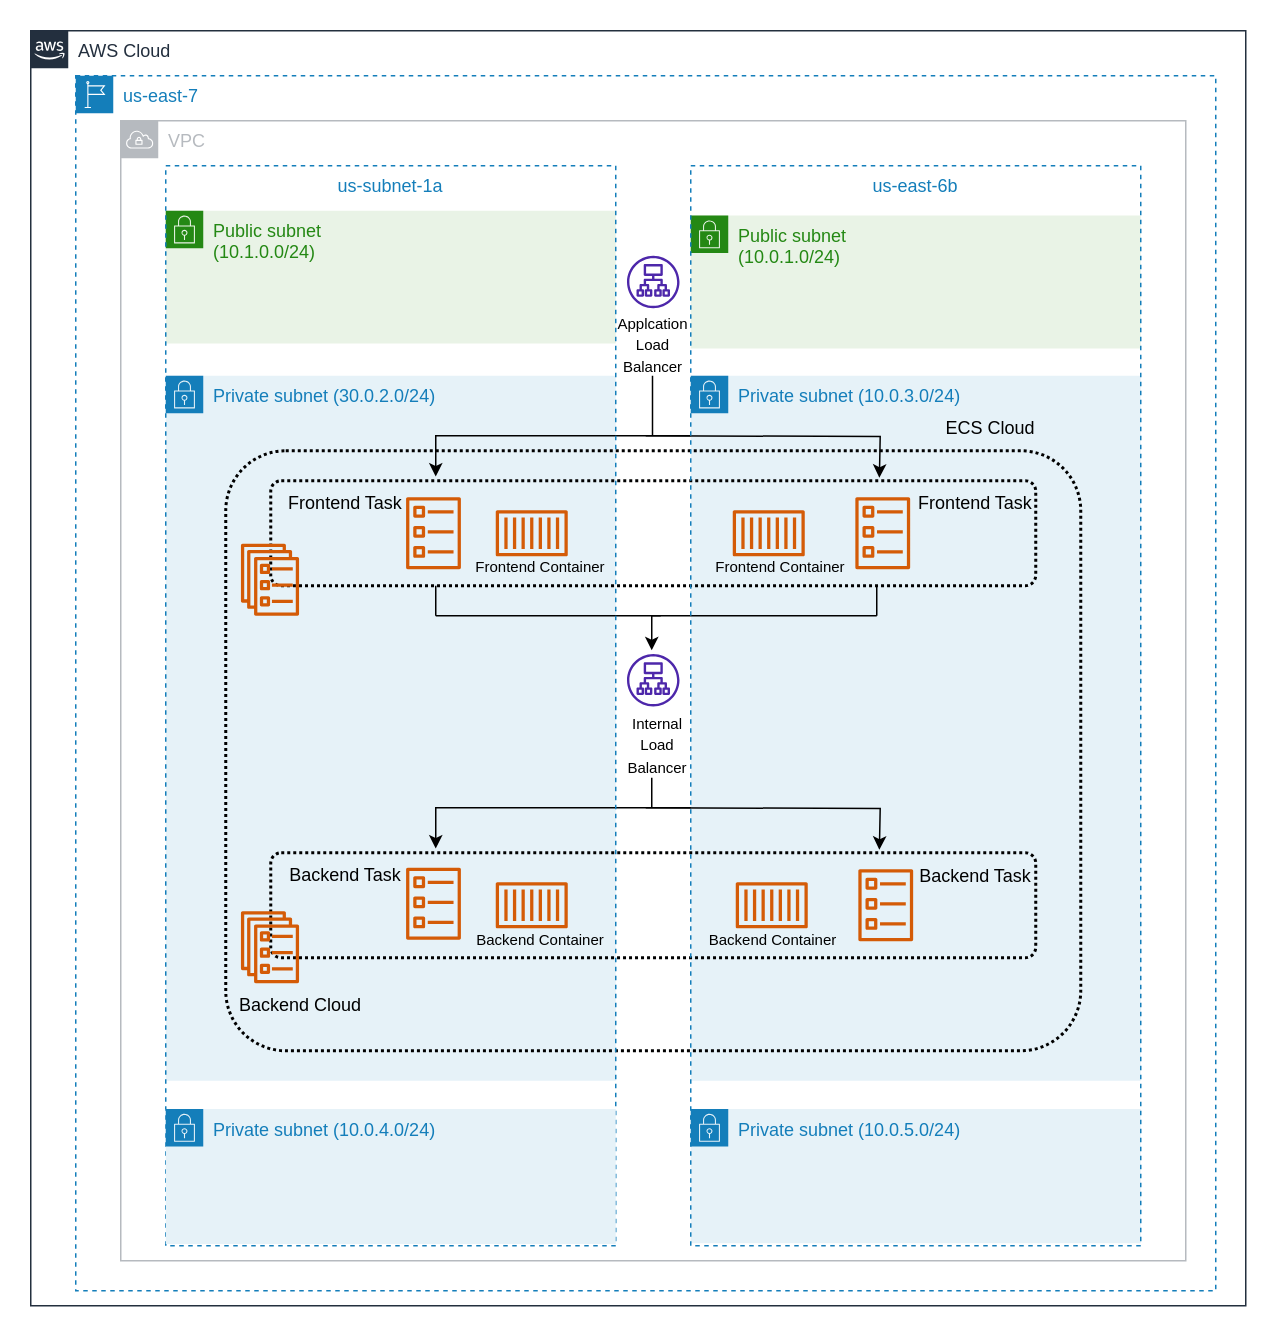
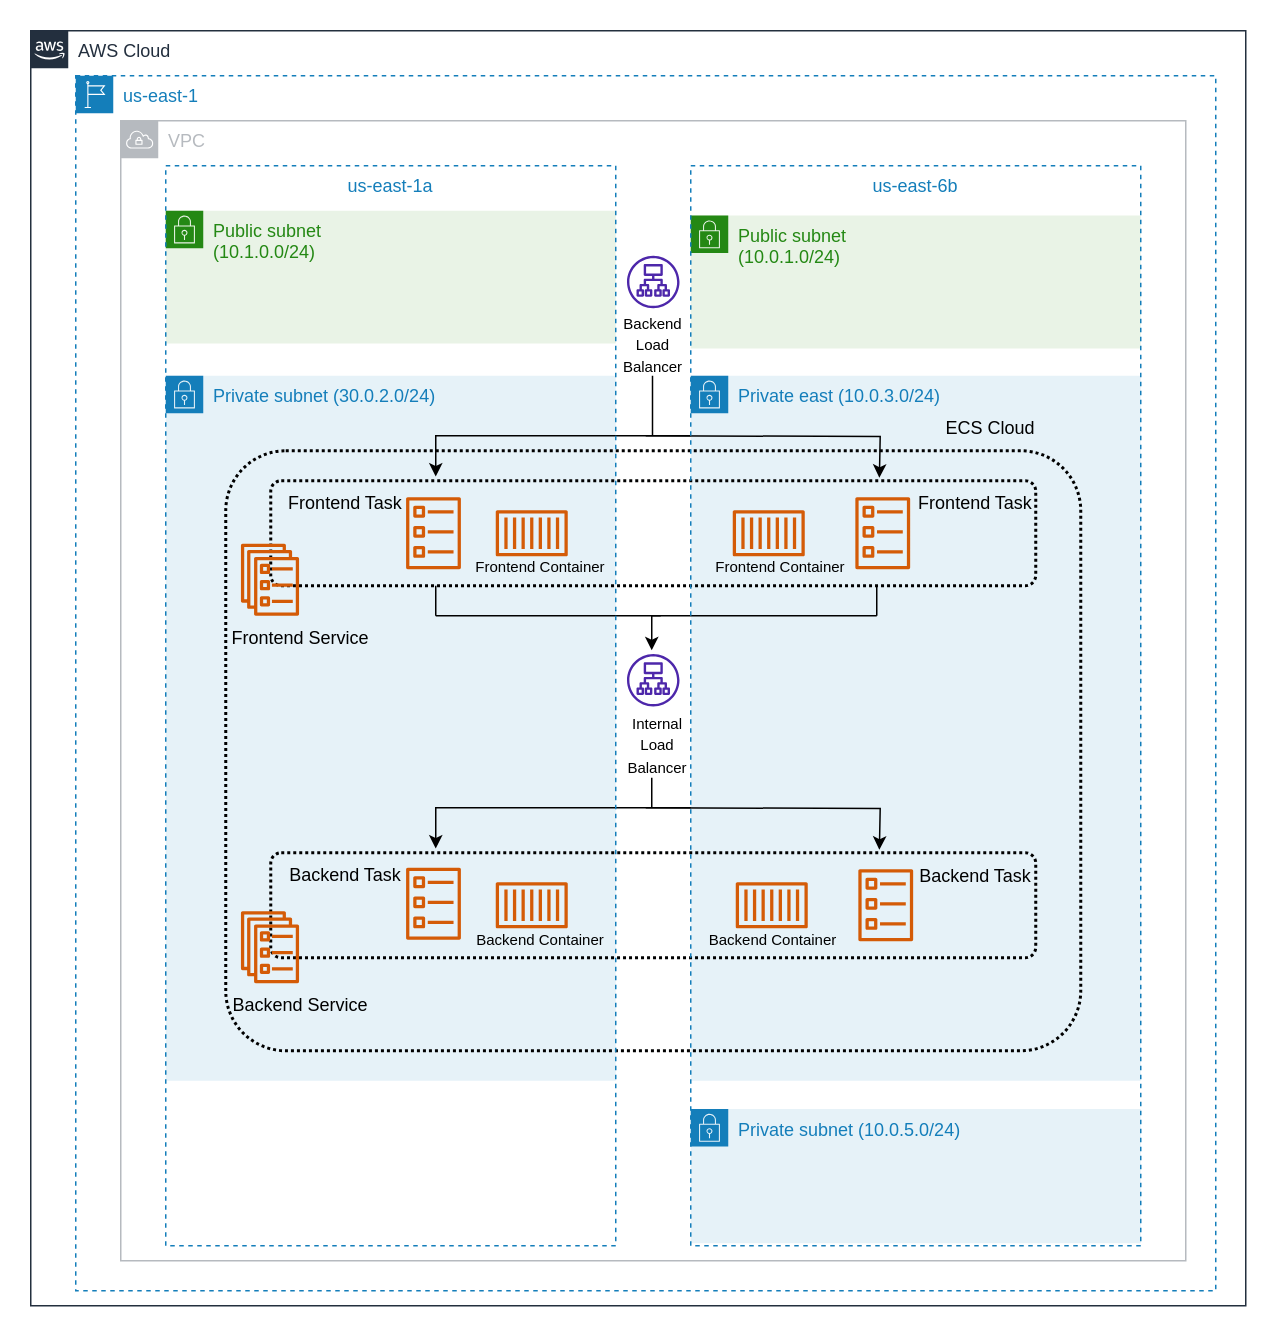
node "us-east-7": label "us-east-7" -> "us-east-1"
node "us-subnet-1a": label "us-subnet-1a" -> "us-east-1a"
node "Applcation Load Balancer": label "Applcation Load Balancer" -> "Backend Load Balancer"
node "Private subnet (10.0.3.0/24)": label "Private subnet (10.0.3.0/24)" -> "Private east (10.0.3.0/24)"
node "Frontend Service": added
node "Backend Cloud": label "Backend Cloud" -> "Backend Service"
node "Private subnet (10.0.4.0/24)": removed
